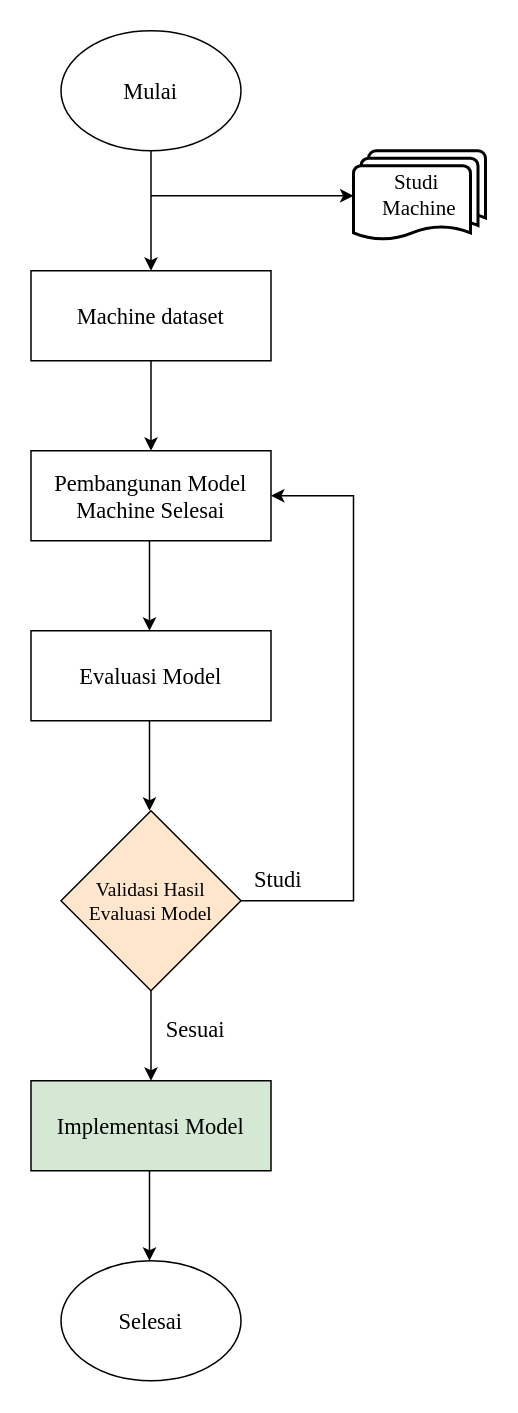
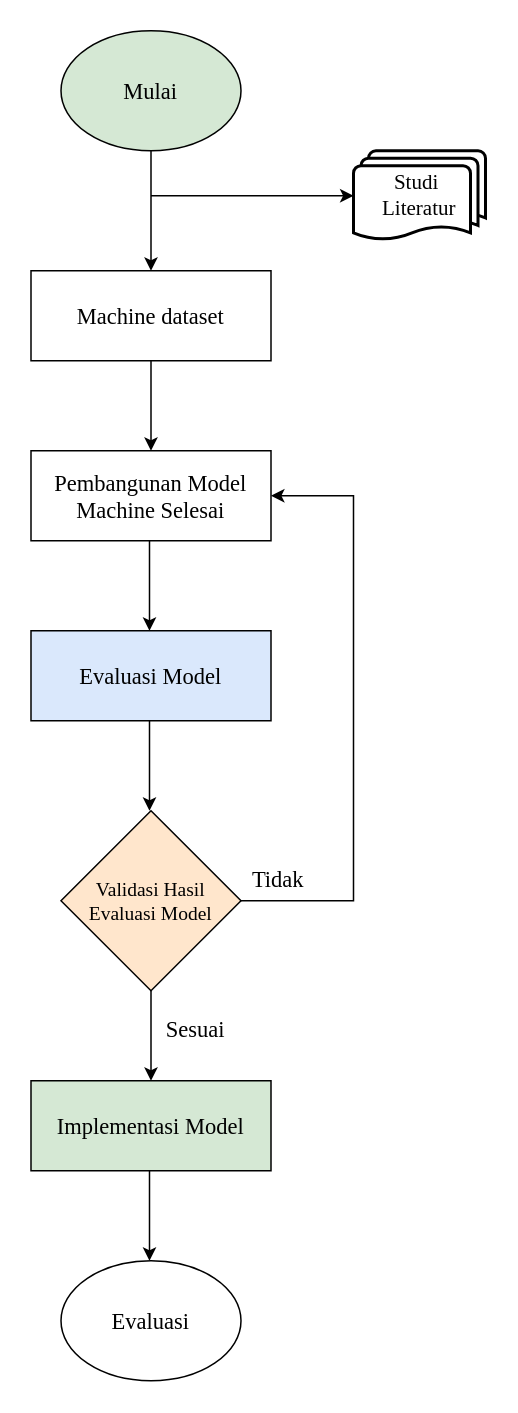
node "Mulai": fillcolor #ffffff -> #d5e8d4
node "Studi Machine": label "Studi Machine" -> "Studi Literatur"
node "Evaluasi Model": fillcolor #ffffff -> #dae8fc
node "Studi": label "Studi" -> "Tidak"
node "Selesai": label "Selesai" -> "Evaluasi"
